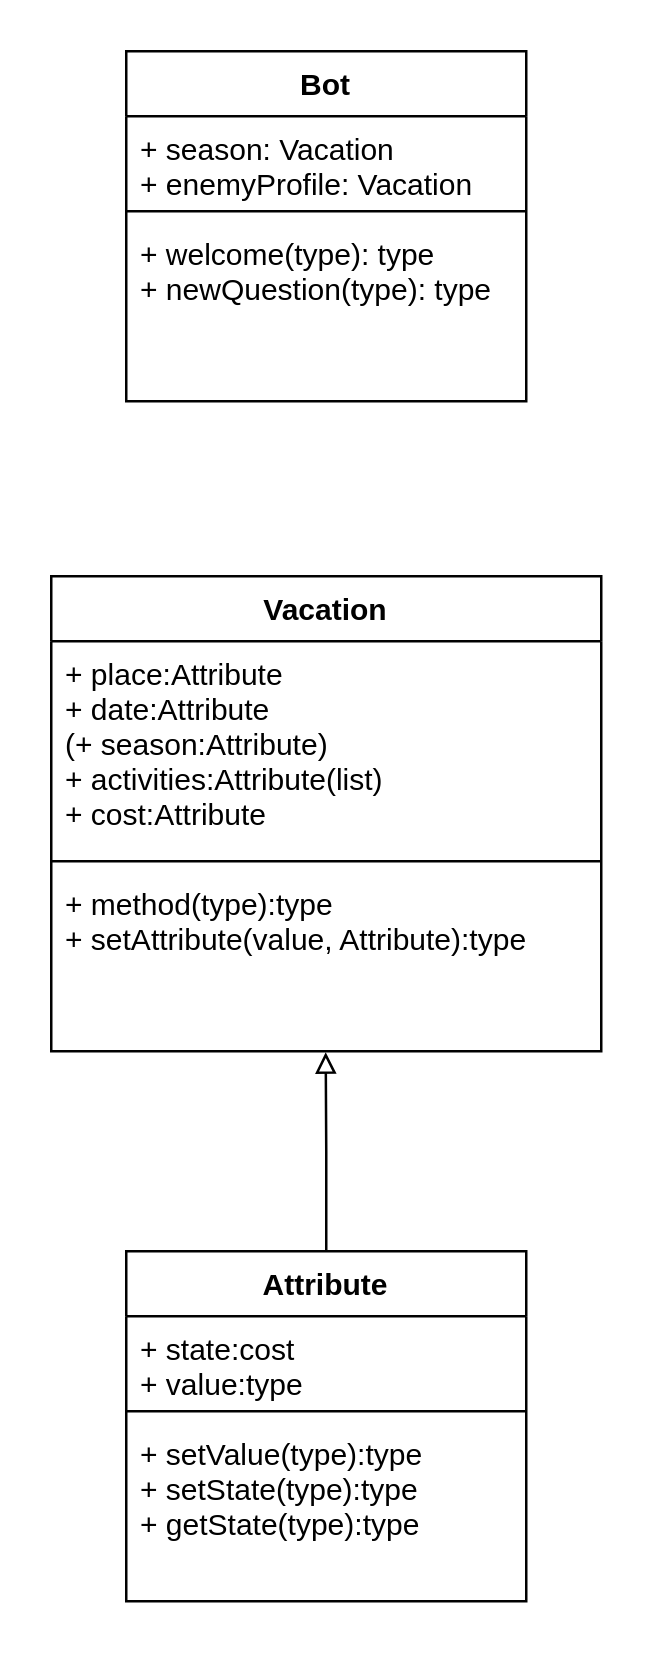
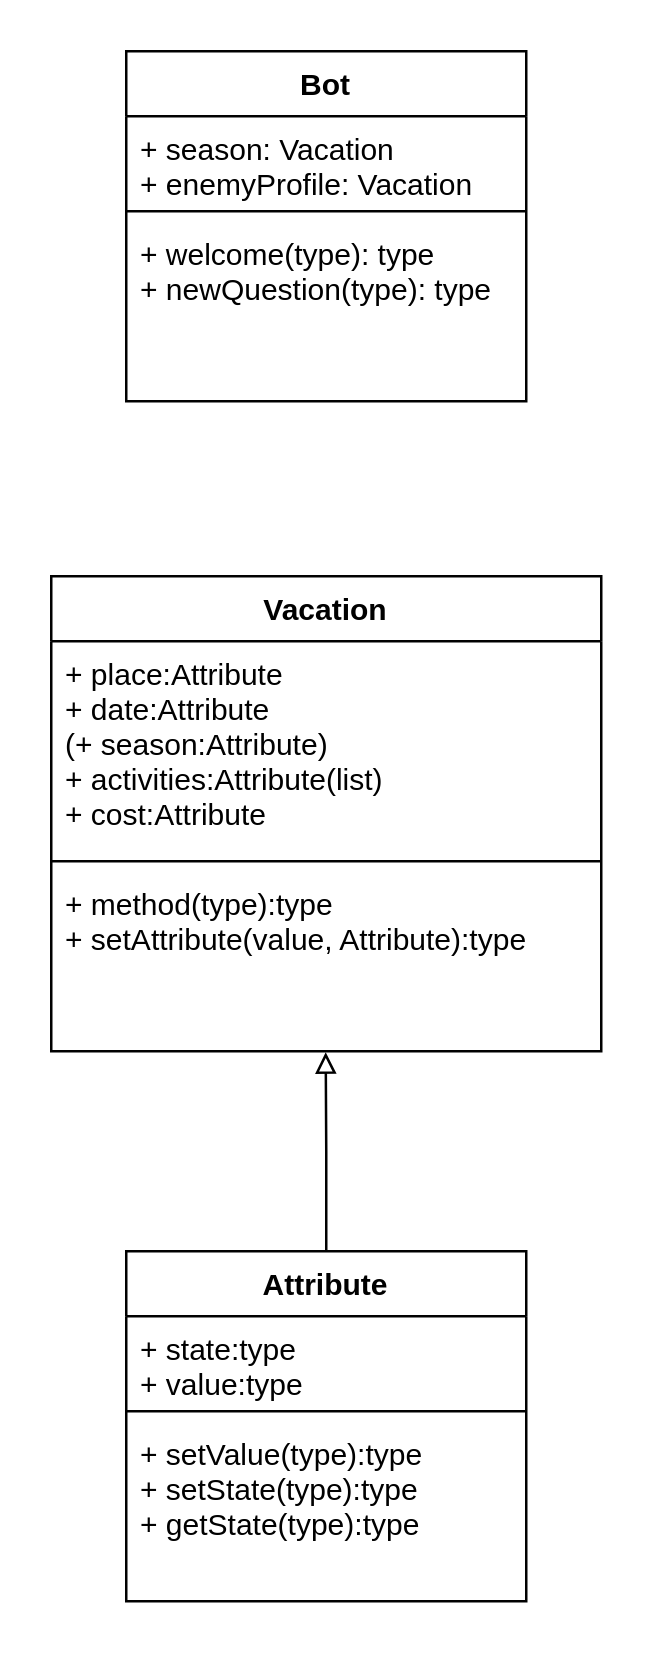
node "+ state:cost + value:type": label "+ state:cost + value:type" -> "+ state:type + value:type"
